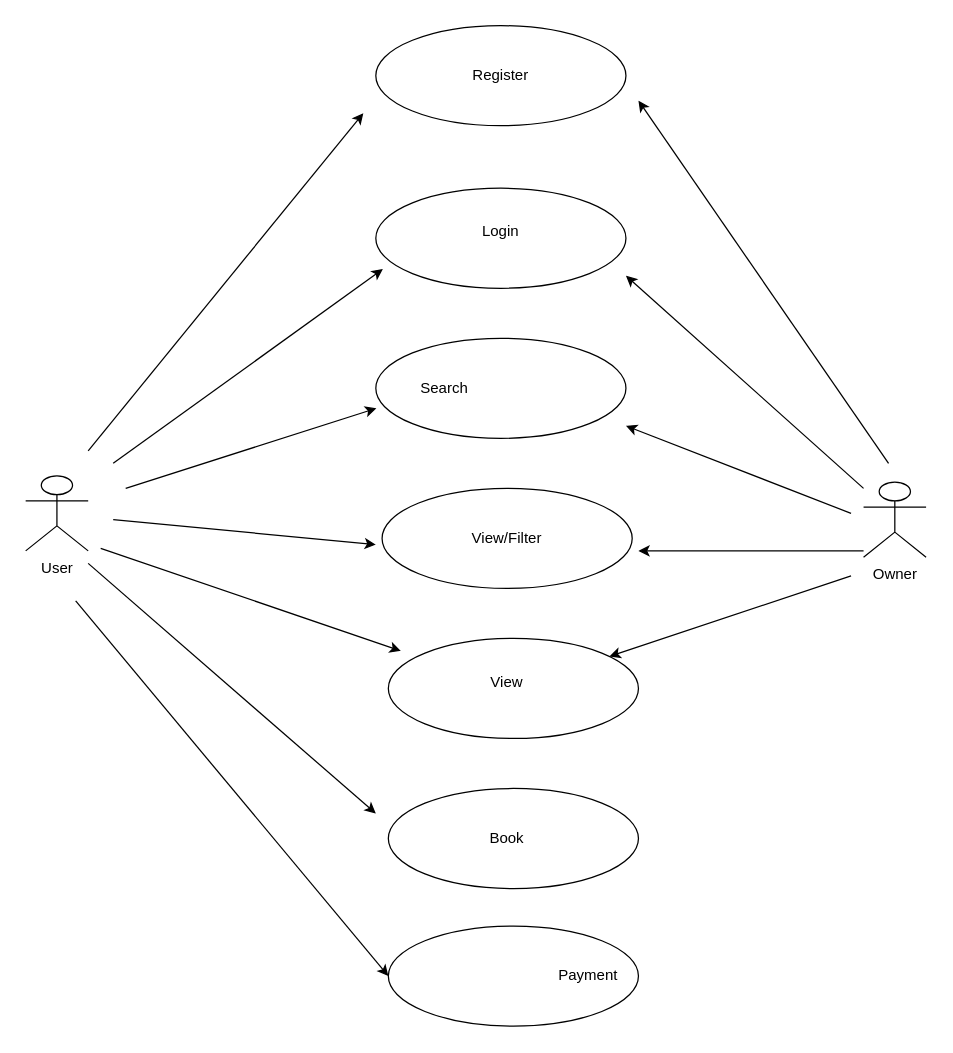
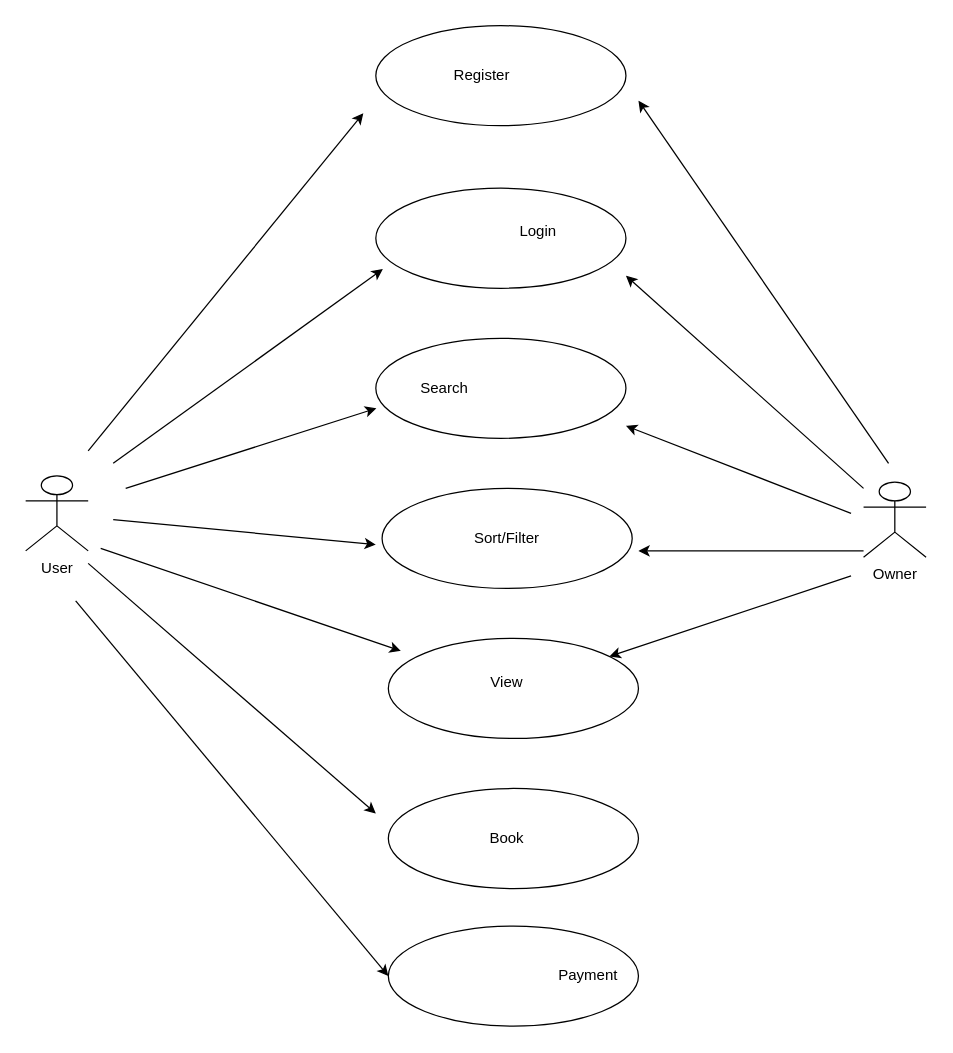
node "Register": moved (501, 76) -> (482, 76)
node "Login": moved (501, 232) -> (538, 232)
node "View/Filter": label "View/Filter" -> "Sort/Filter"
